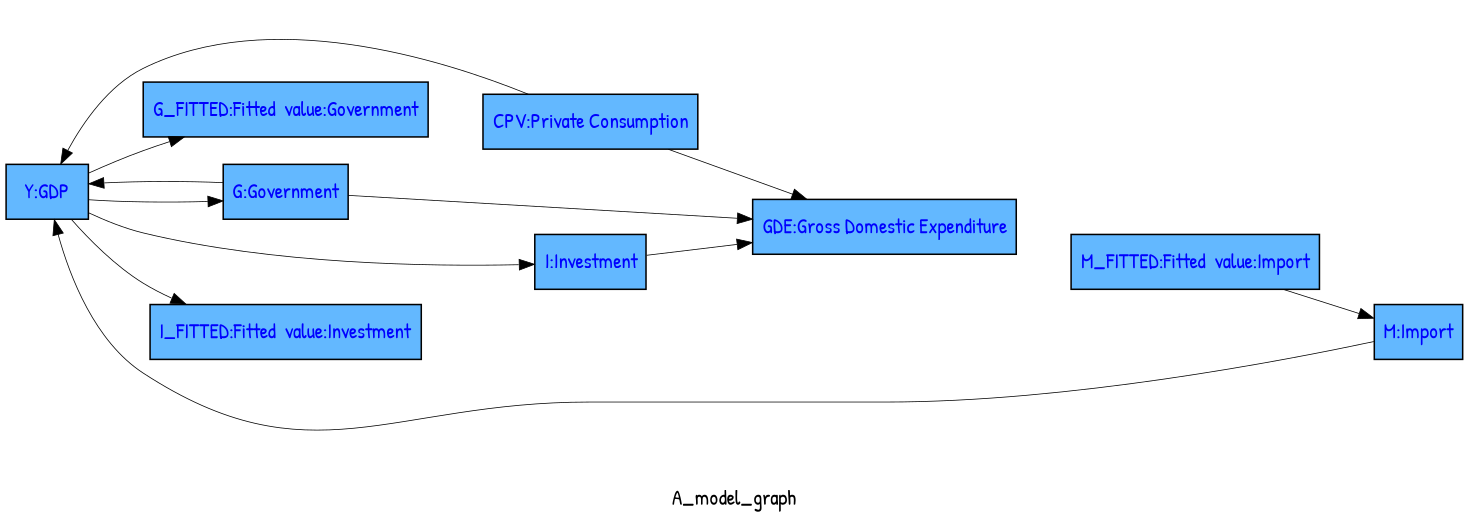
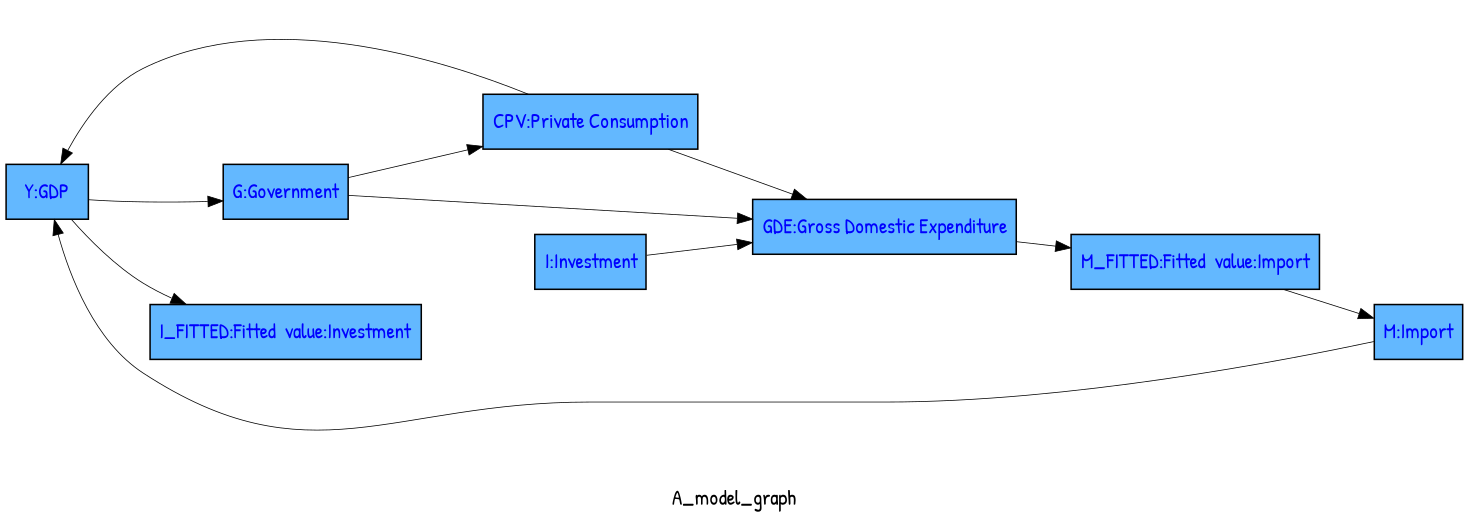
node "G_FITTED:Fitted  value:Government": removed
edge "G:Government" -> "Y:GDP": now "G:Government" -> "CPV:Private Consumption"
edge "GDE:Gross Domestic Expenditure" -> "M_FITTED:Fitted  value:Import": added
edge "Y:GDP" -> "I:Investment": removed
